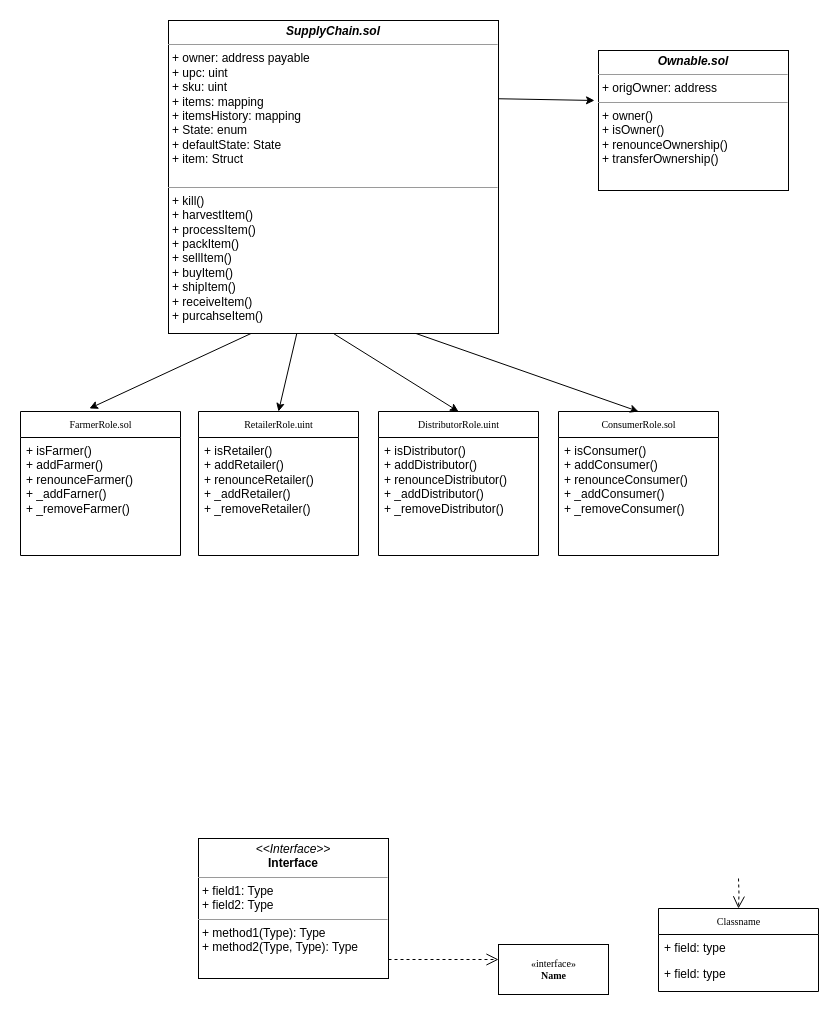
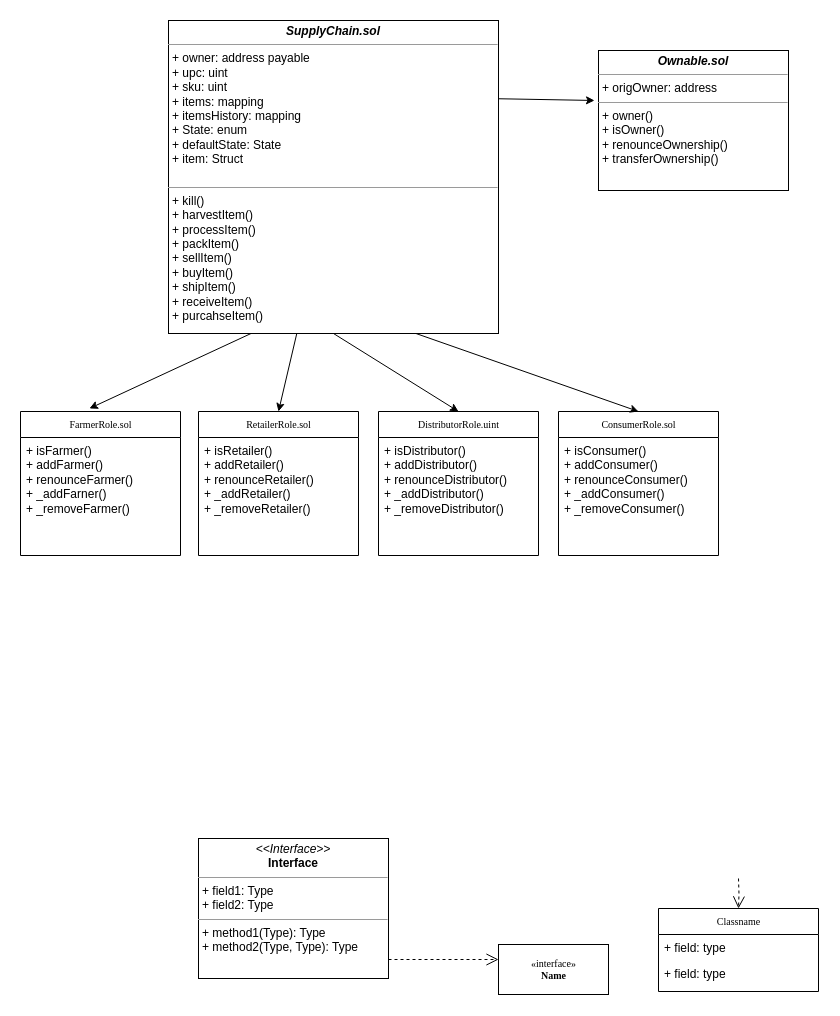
node "RetailerRole.uint": label "RetailerRole.uint" -> "RetailerRole.sol"
